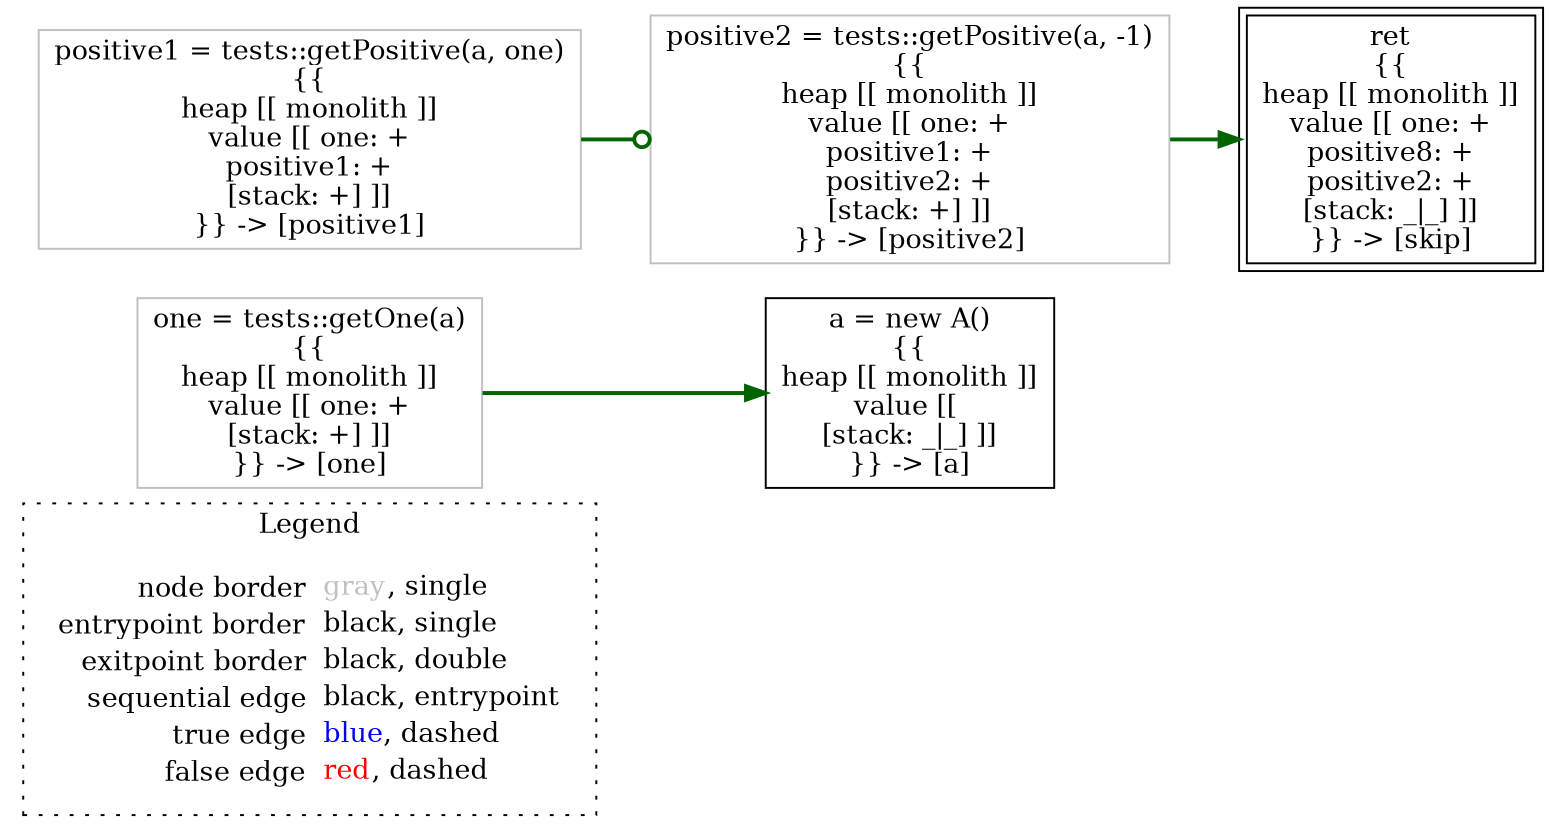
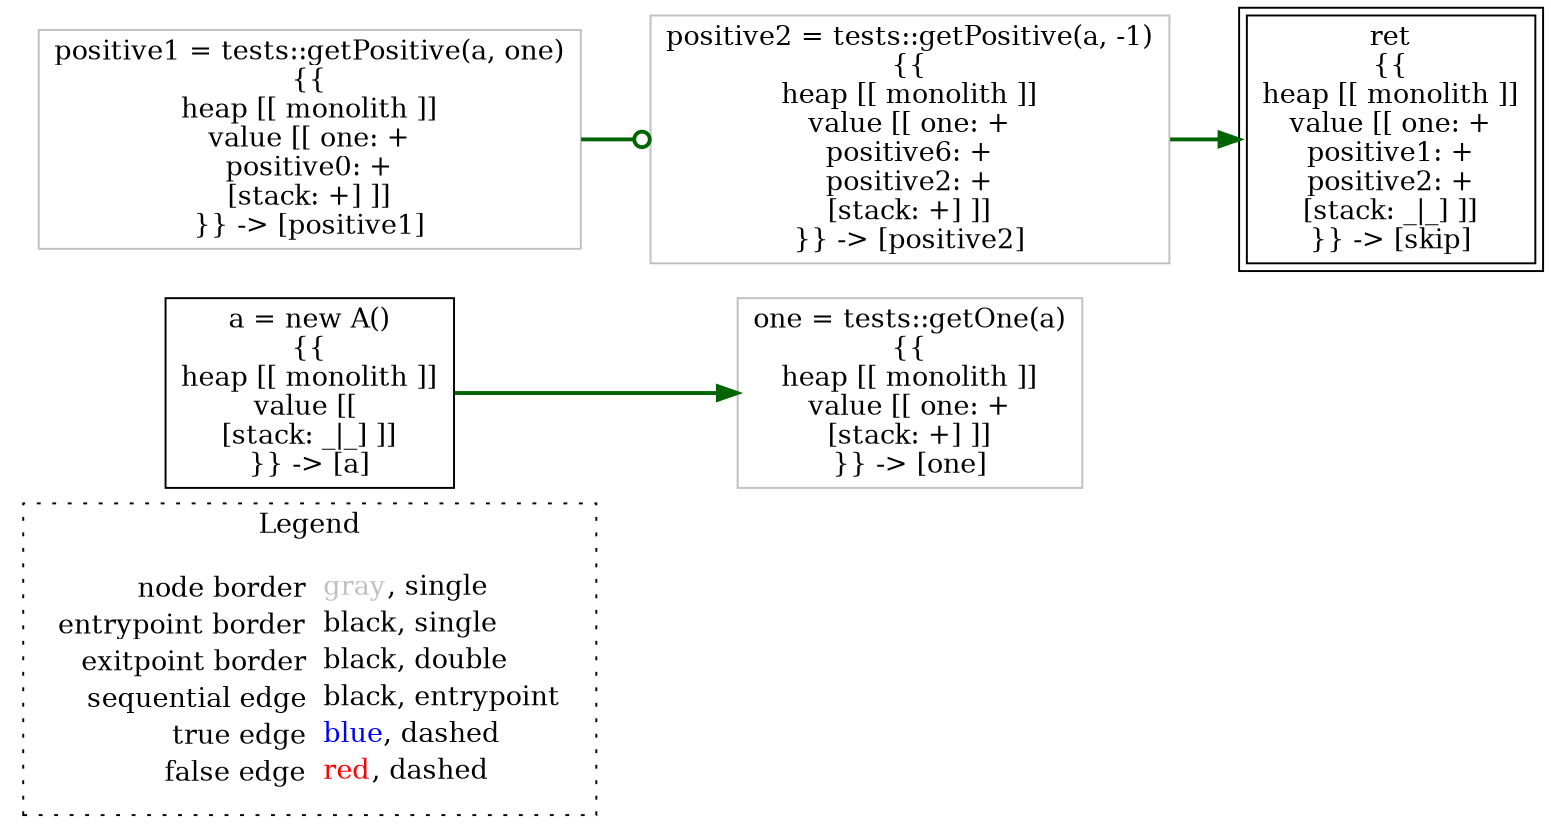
node "positive2 = tests::getPositive(a, -1)": text "positive1: +" -> "positive6: +"
node "ret": text "positive8: +" -> "positive1: +"
node "positive1 = tests::getPositive(a, one)": text "positive1: +" -> "positive0: +"
edge "one = tests::getOne(a)" -> "a = new A()": reversed
